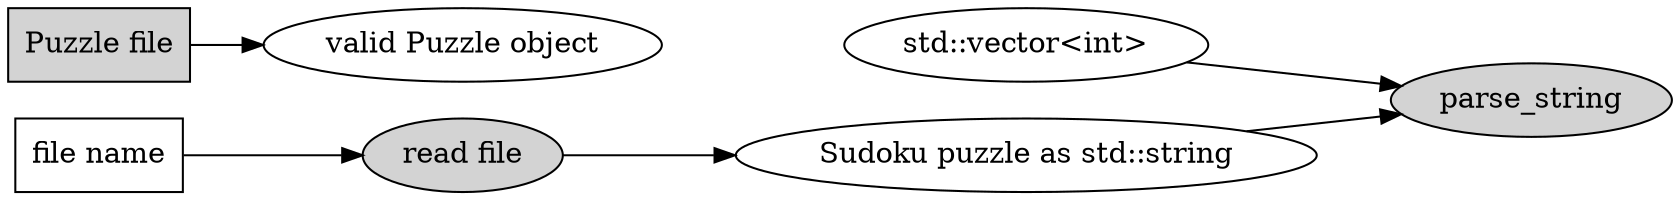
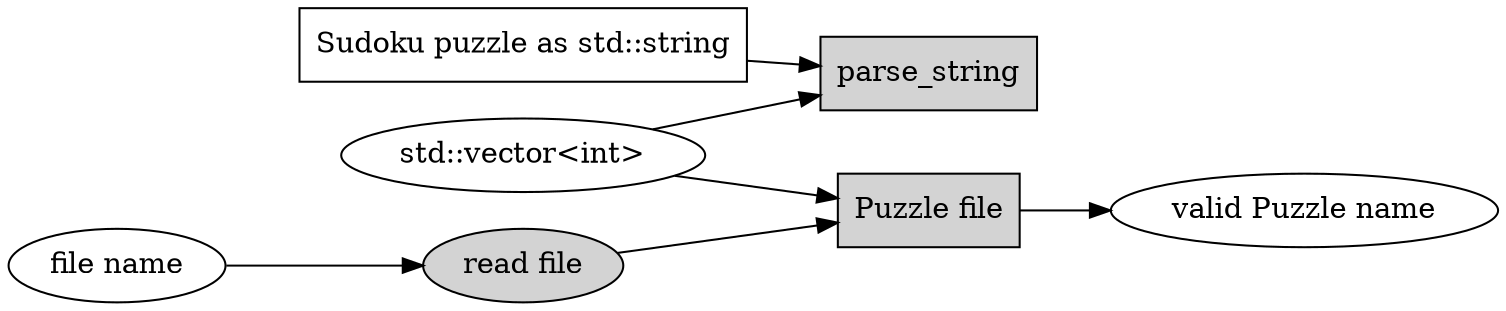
node "valid Puzzle object": label "valid Puzzle object" -> "valid Puzzle name"
node "parse_string": shape ellipse -> box
node "file name": shape box -> ellipse
edge "read file" -> "Sudoku puzzle as std::string": now "read file" -> "Puzzle file"
node "Sudoku puzzle as std::string": shape ellipse -> box
edge "std::vector<int>" -> "Puzzle file": added
